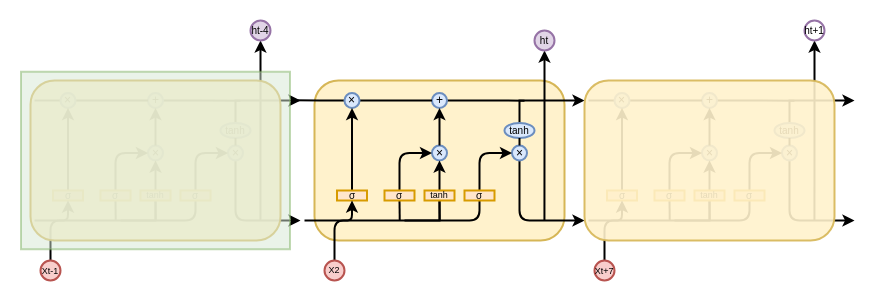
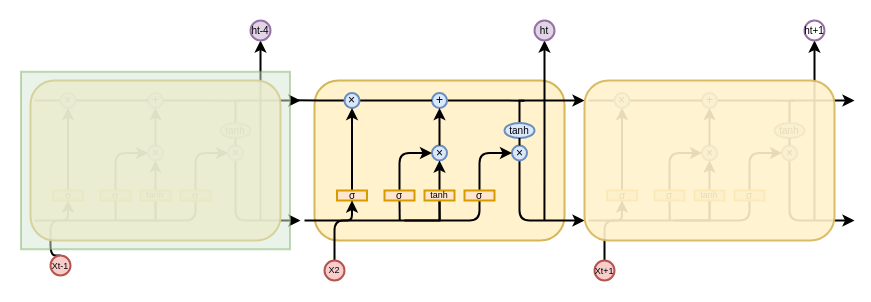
node "ht": moved (545, 41) -> (545, 31)
node "Xt-1": moved (51, 271) -> (61, 266)
node "Xt+7": label "Xt+7" -> "Xt+1"
